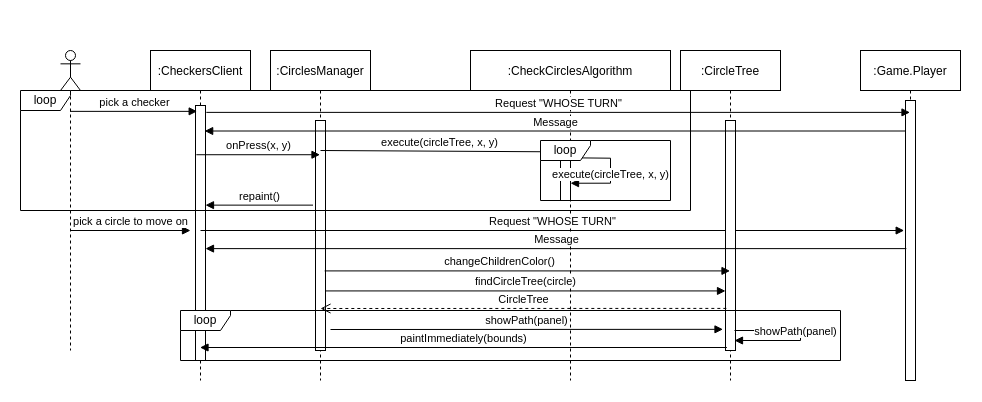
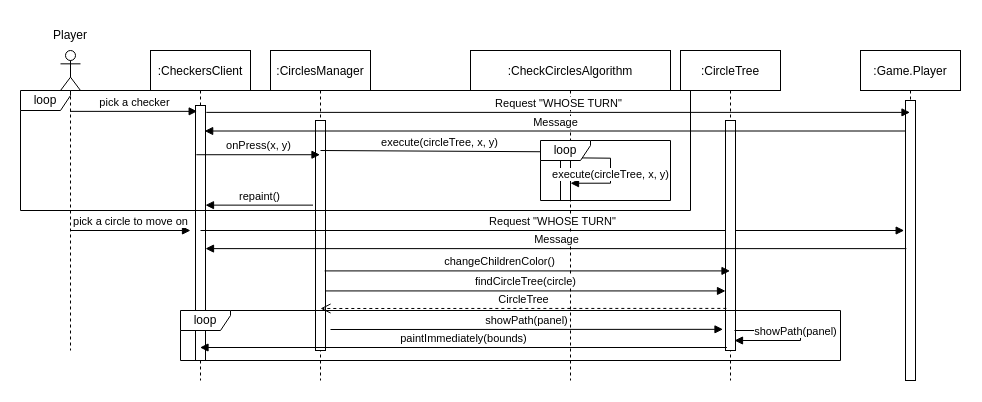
node "Player": added
